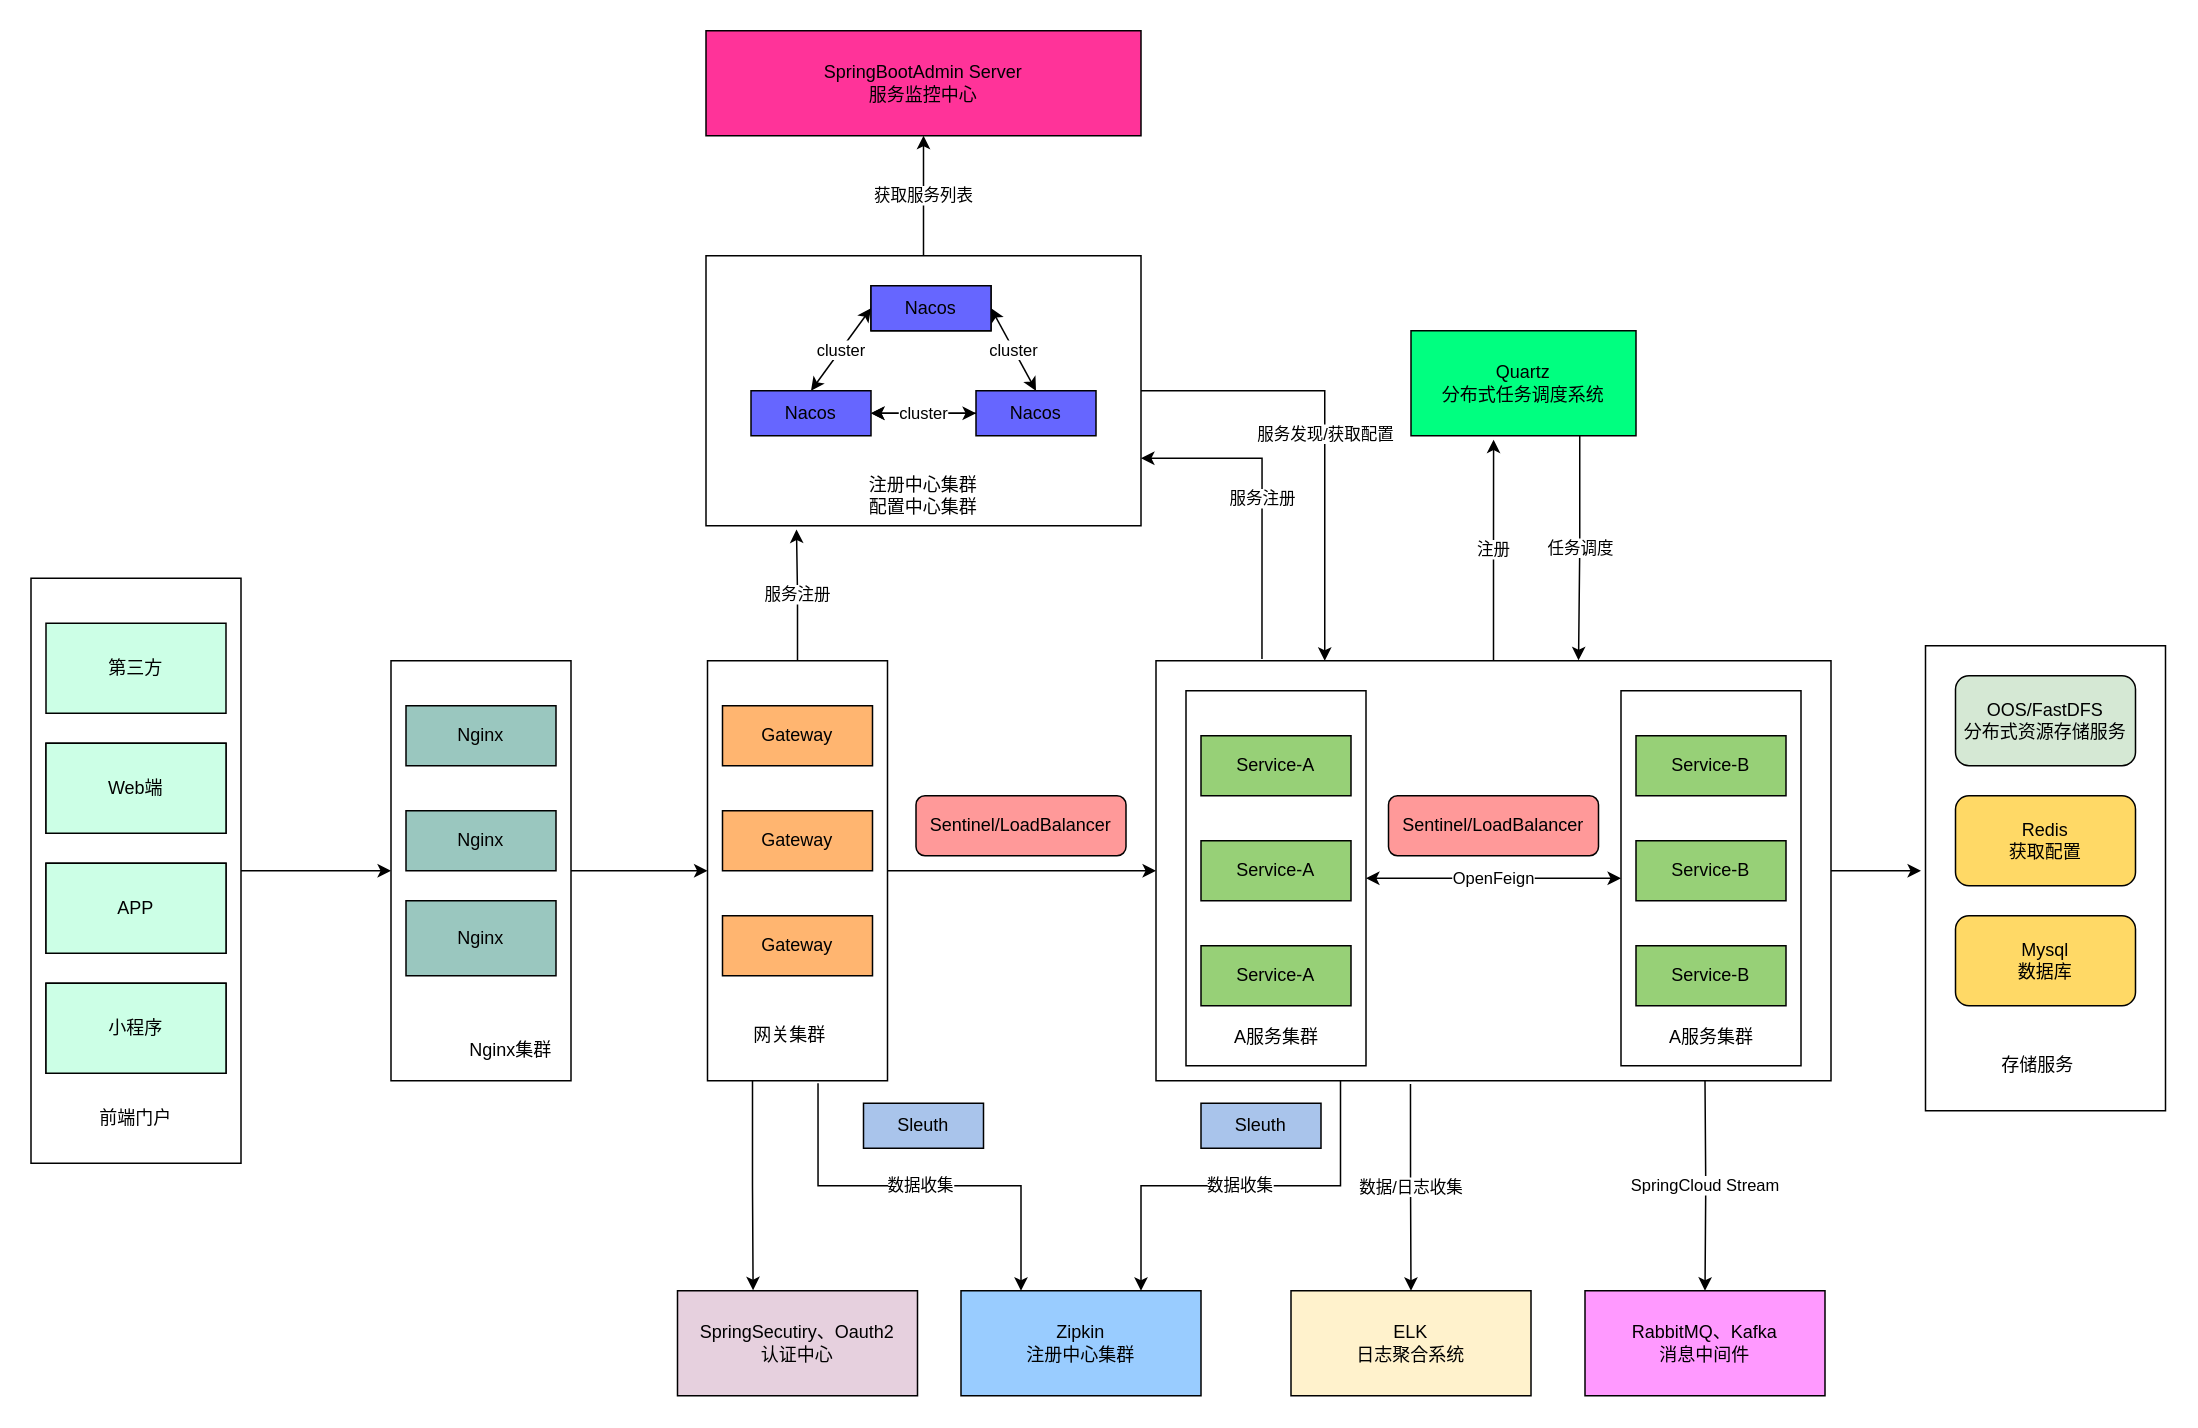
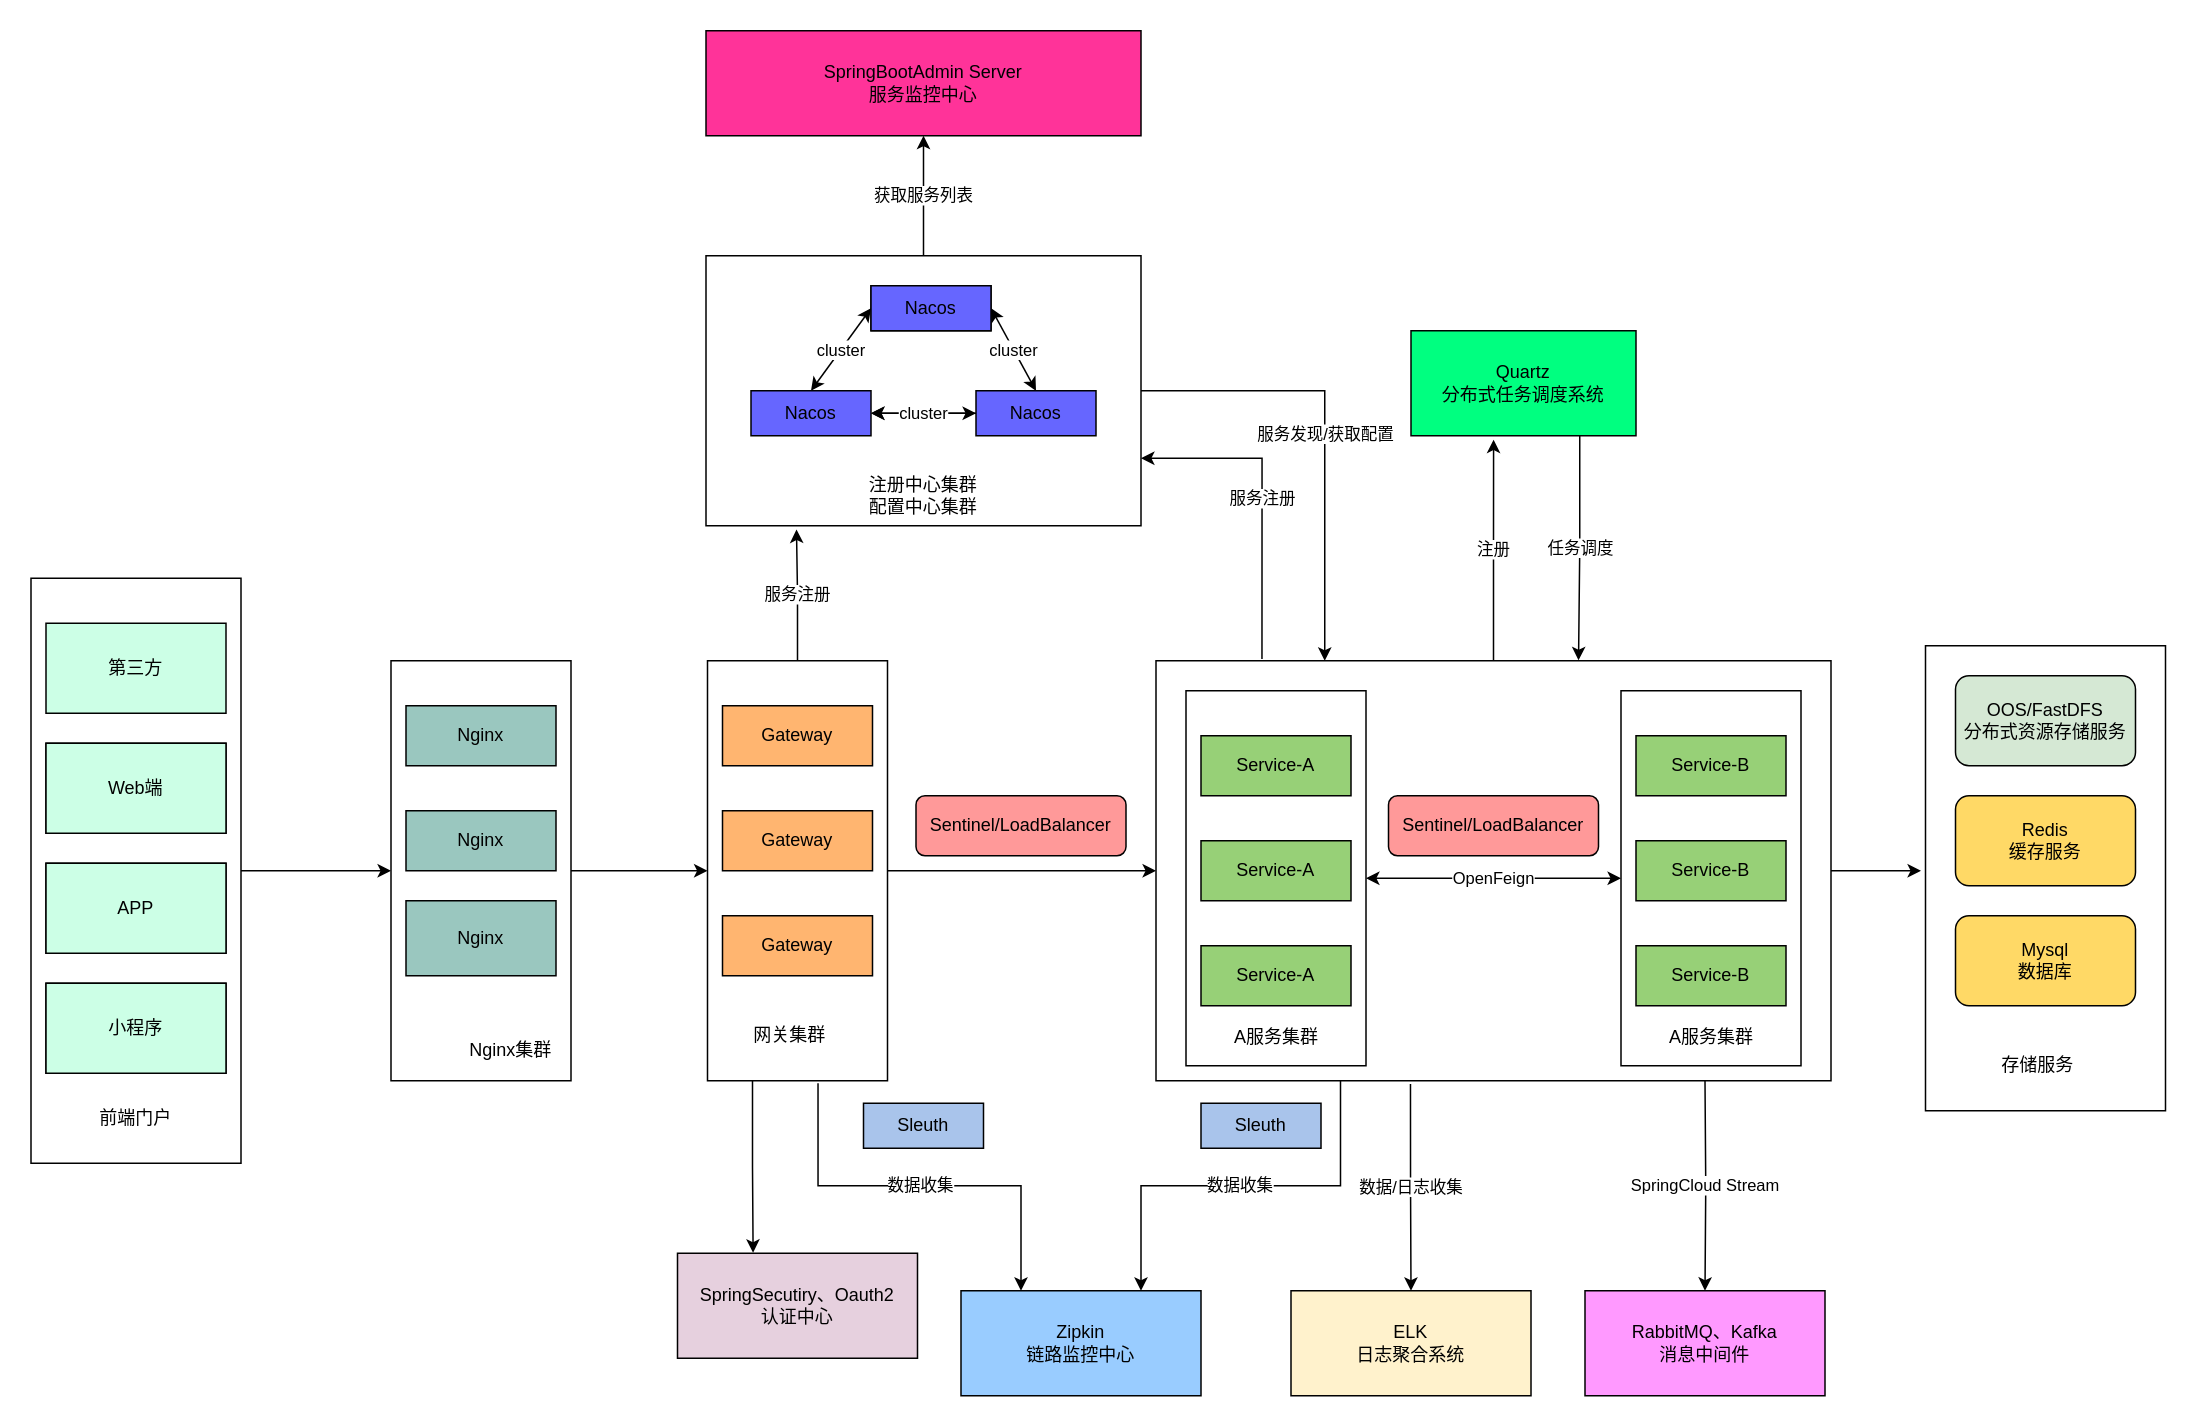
node "Redis 获取配置": label "Redis 获取配置" -> "Redis 缓存服务"
node "SpringSecutiry、Oauth2 认证中心": moved (797, 1343) -> (797, 1306)
node "Zipkin 注册中心集群": label "Zipkin 注册中心集群" -> "Zipkin 链路监控中心"
